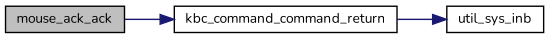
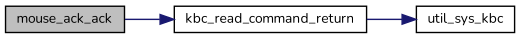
node "kbc_command_command_return": label "kbc_command_command_return" -> "kbc_read_command_return"
node "util_sys_inb": label "util_sys_inb" -> "util_sys_kbc"
